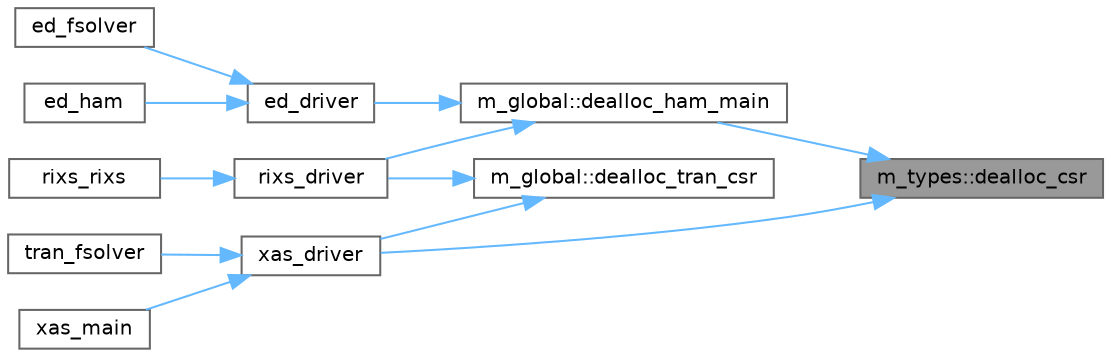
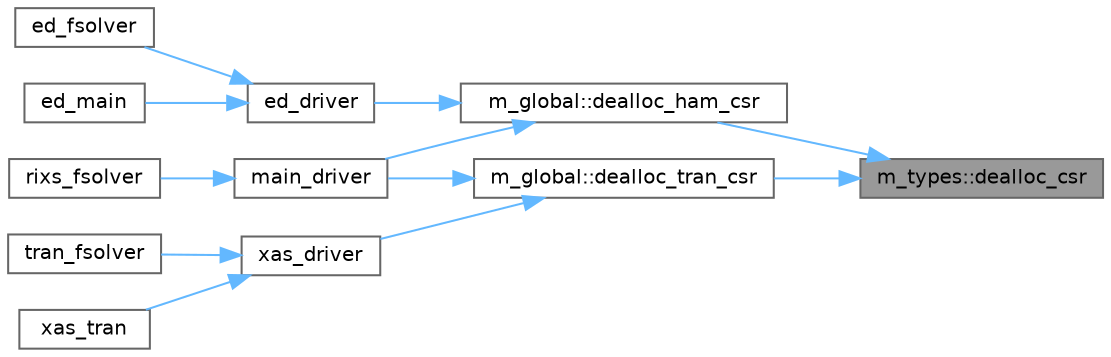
node "ed_ham": label "ed_ham" -> "ed_main"
node "m_global::dealloc_ham_main": label "m_global::dealloc_ham_main" -> "m_global::dealloc_ham_csr"
node "rixs_rixs": label "rixs_rixs" -> "rixs_fsolver"
node "rixs_driver": label "rixs_driver" -> "main_driver"
edge "xas_driver" -> "m_types::dealloc_csr": now "m_global::dealloc_tran_csr" -> "m_types::dealloc_csr"
node "xas_main": label "xas_main" -> "xas_tran"
